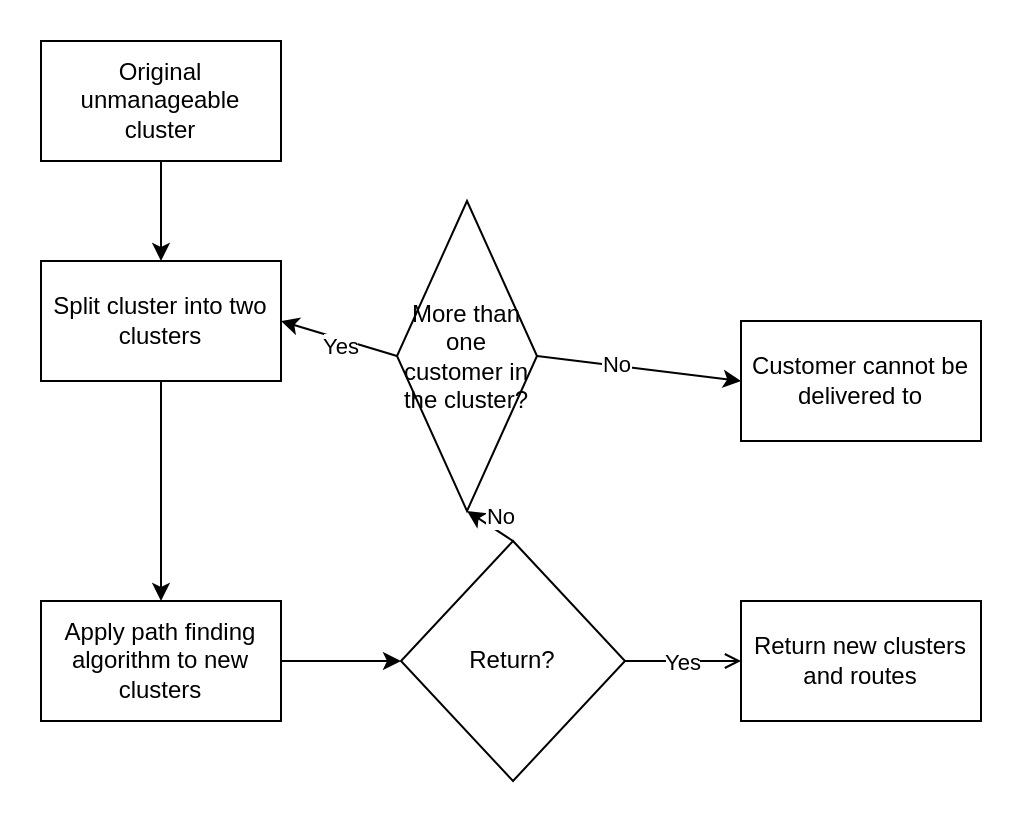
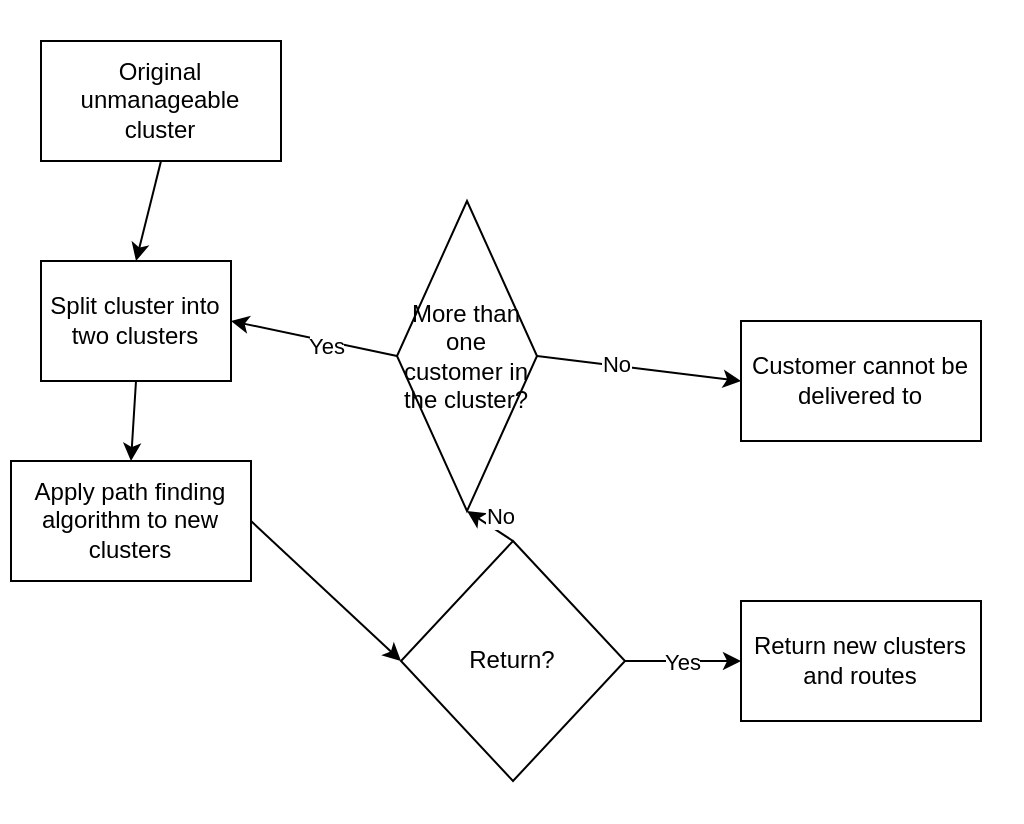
node "Split cluster into two clusters": size 240x120 -> 190x120
node "Apply path finding algorithm to new clusters": moved (161, 661) -> (131, 521)
edge "Return?" -> "Return new clusters and routes": arrowhead open -> classic
